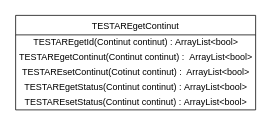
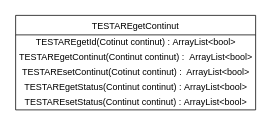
node "TESTAREgetId(Continut continut) : ArrayList<bool>": label "TESTAREgetId(Continut continut) : ArrayList<bool>" -> "TESTAREgetId(Cotinut continut) : ArrayList<bool>"
